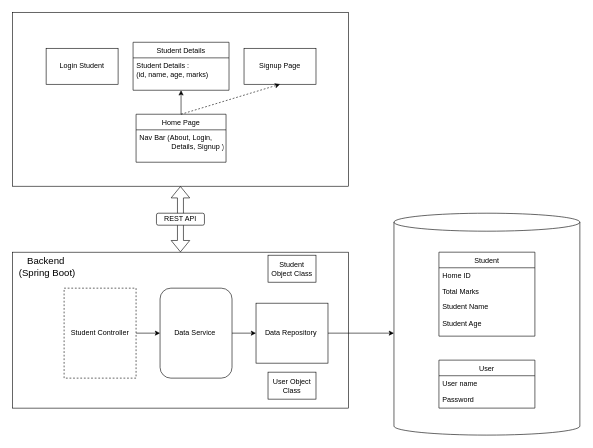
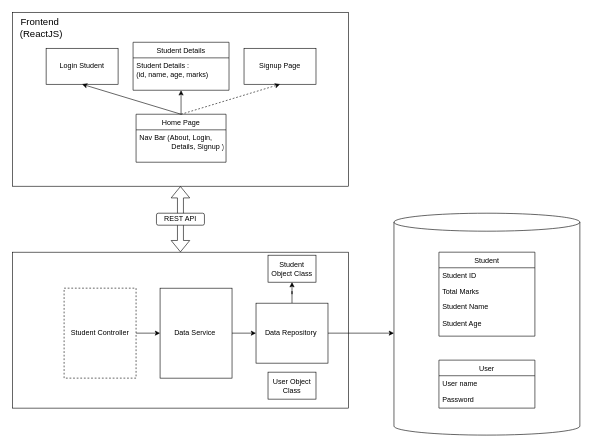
node "Frontend (ReactJS)": added
edge "Home Page" -> "Login Student": added
node "Backend (Spring Boot)": removed
node "Home ID": label "Home ID" -> "Student ID"
edge "Data Repository" -> "Student Object Class": added
node "Data Service": shape rounded rectangle -> rectangle
